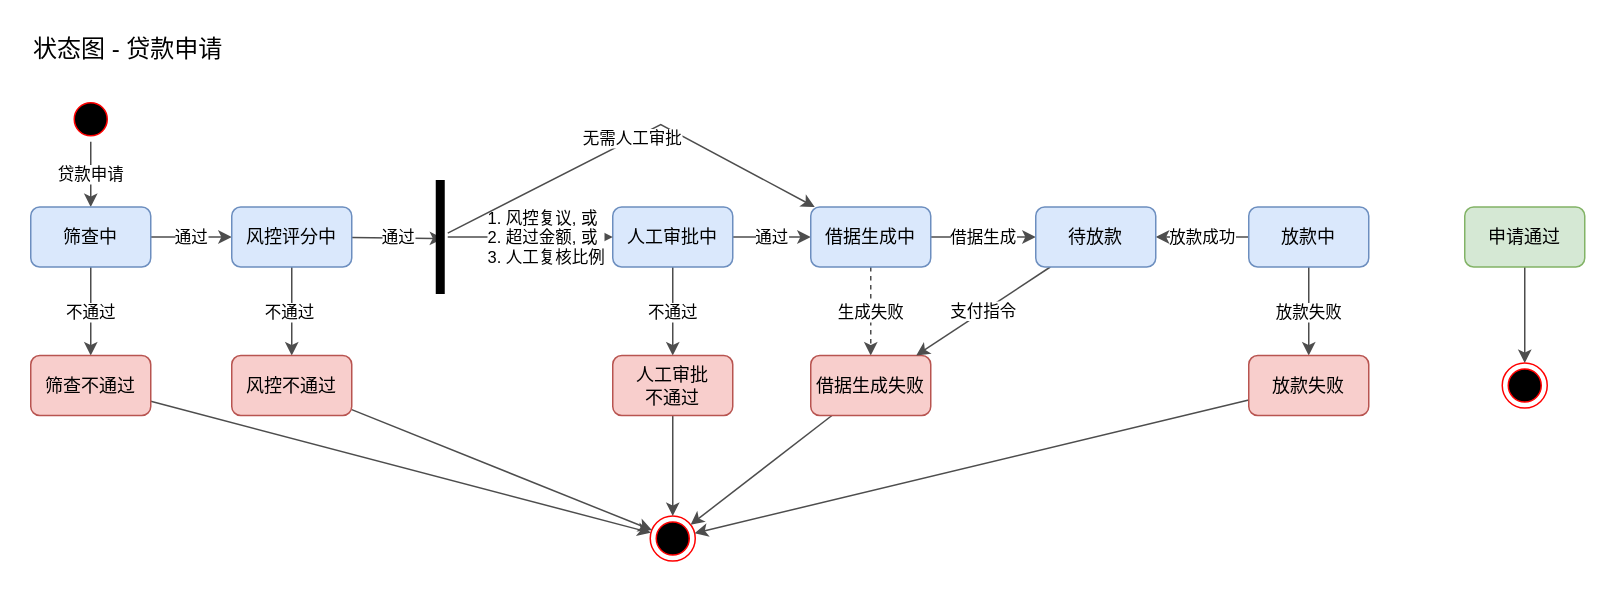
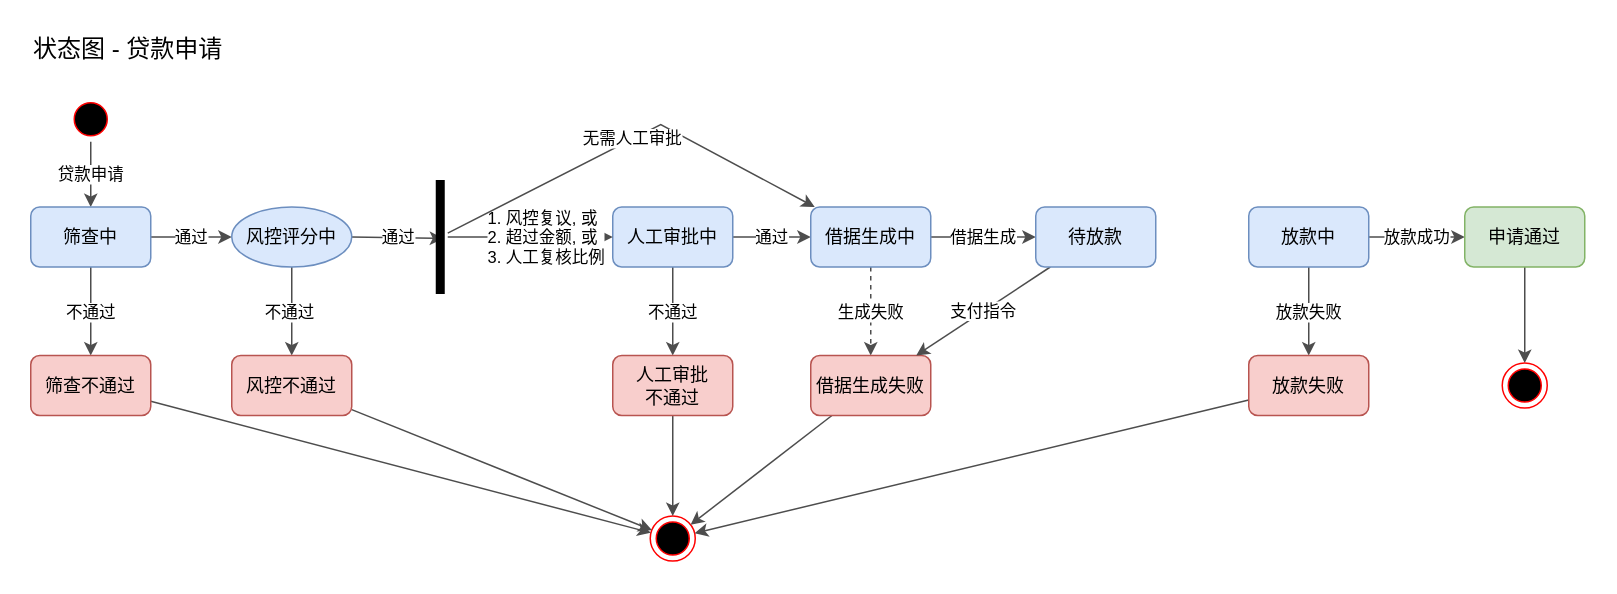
node "风控评分中": shape rounded rectangle -> ellipse
edge "放款中" -> "待放款": now "放款中" -> "申请通过"
